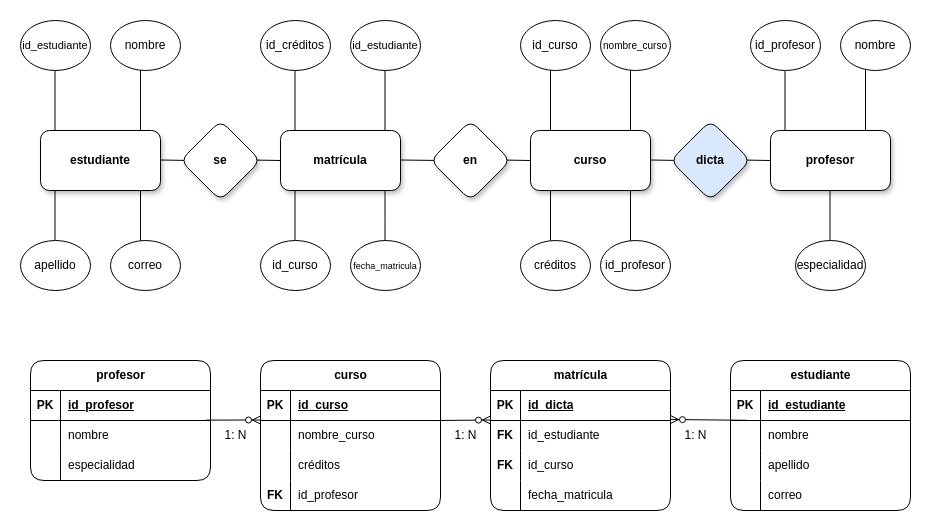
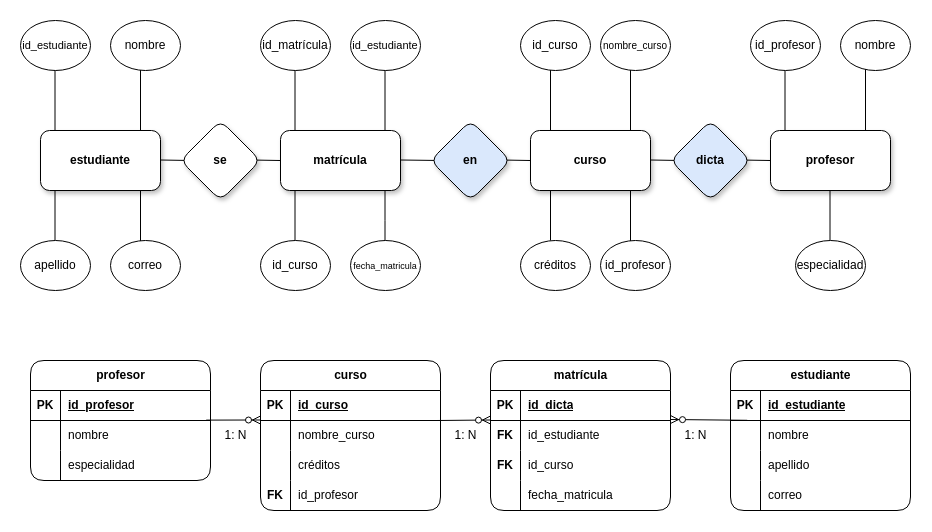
node "id_créditos": label "id_créditos" -> "id_matrícula"
node "en": fillcolor #ffffff -> #dae8fc
